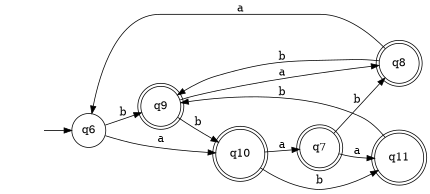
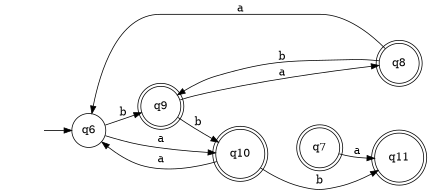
edge "q11" -> "q9": removed, label "b"
edge "q7" -> "q8": removed, label "b"
edge "q10" -> "q7": now "q10" -> "q6"
